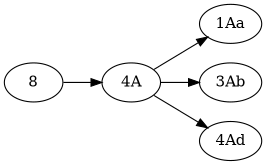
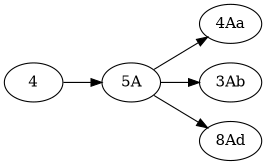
node "1Aa": label "1Aa" -> "4Aa"
node "8": label "8" -> "4"
node "4A": label "4A" -> "5A"
node "4Ad": label "4Ad" -> "8Ad"
